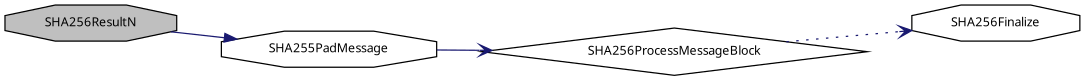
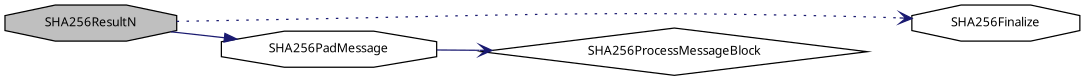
edge "SHA256ProcessMessageBlock" -> "SHA256Finalize": now "SHA256ResultN" -> "SHA256Finalize"
node "SHA255PadMessage": label "SHA255PadMessage" -> "SHA256PadMessage"
